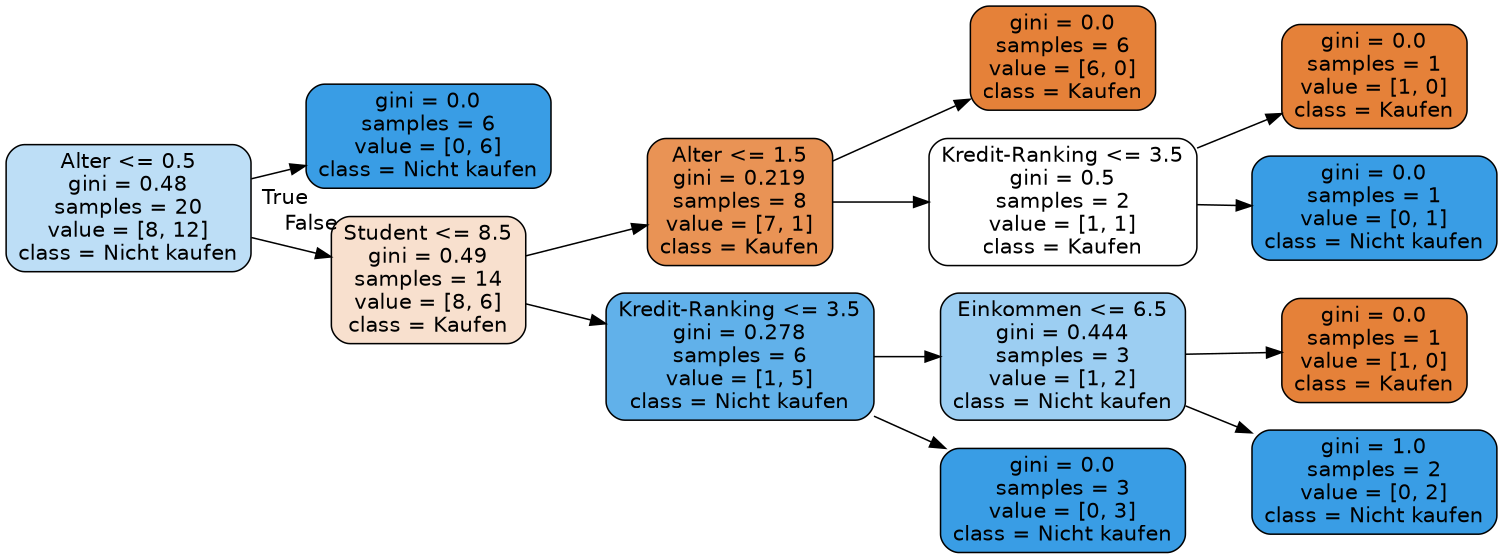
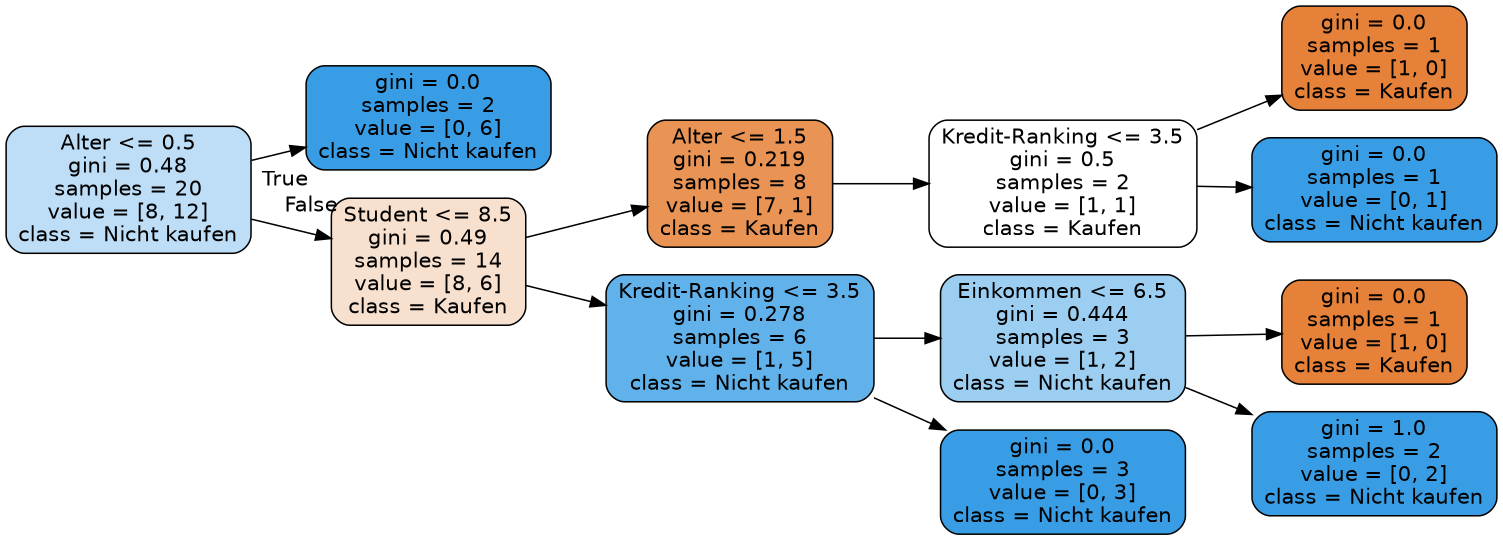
node "gini = 0.0 samples = 6 value = [6, 0] class = Kaufen": removed
node "gini = 0.0 samples = 6 value = [0, 6] class = Nicht kaufen": label "gini = 0.0 samples = 6 value = [0, 6] class = Nicht kaufen" -> "gini = 0.0 samples = 2 value = [0, 6] class = Nicht kaufen"
